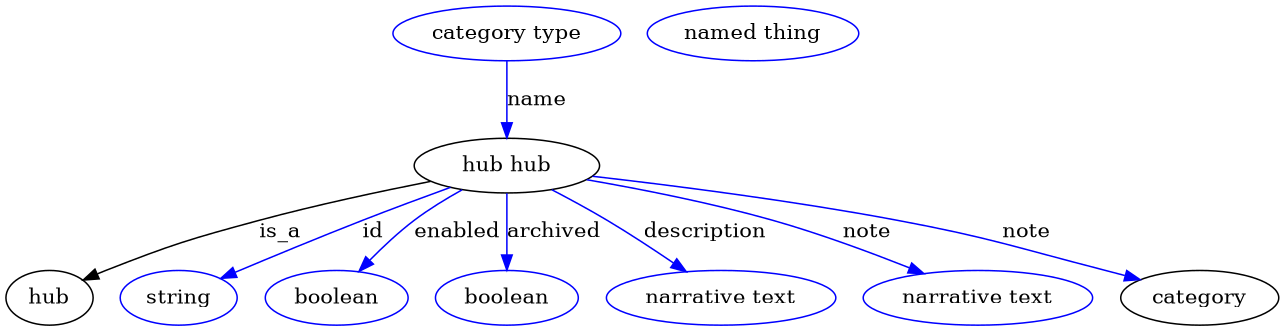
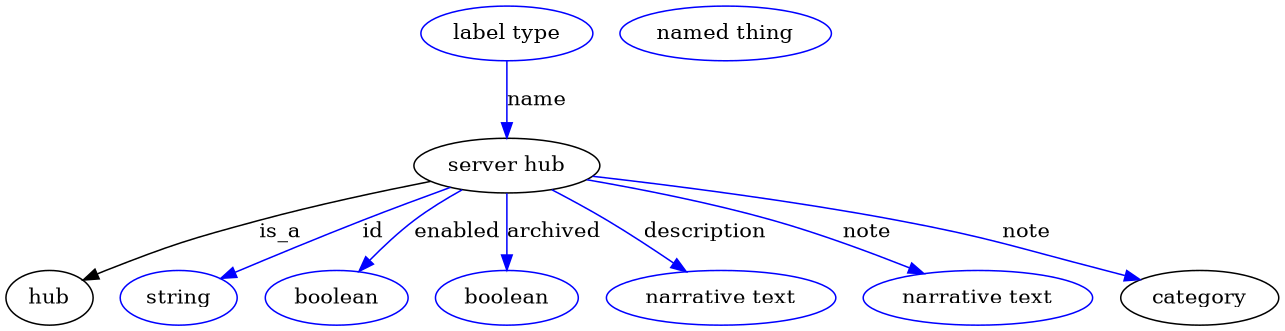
node "category type": label "category type" -> "label type"
node "hub hub": label "hub hub" -> "server hub"
